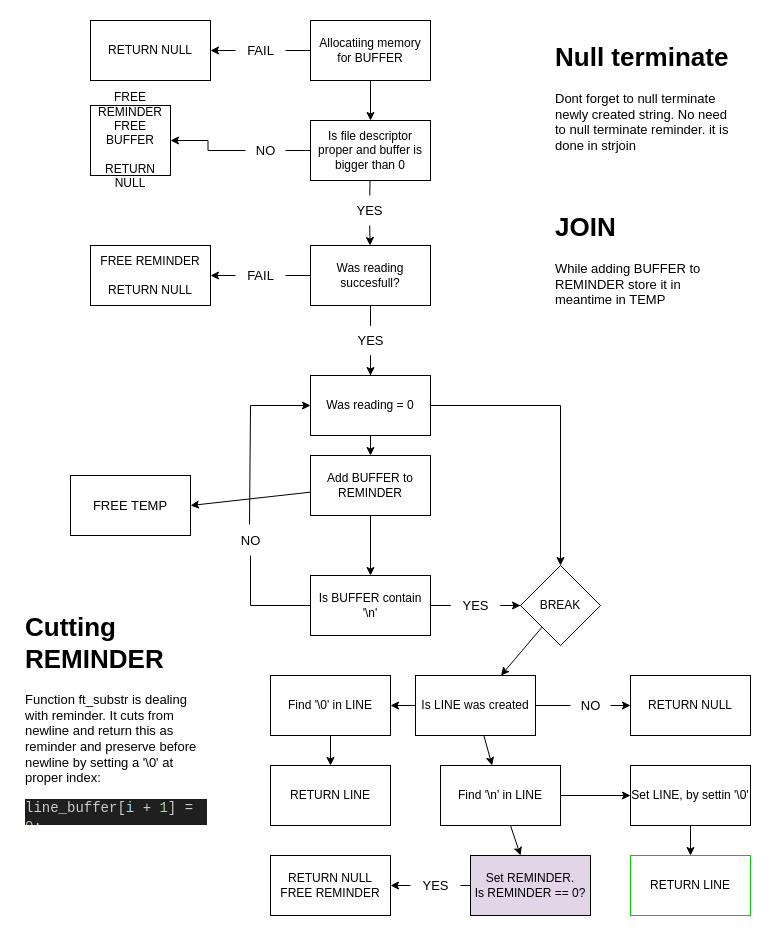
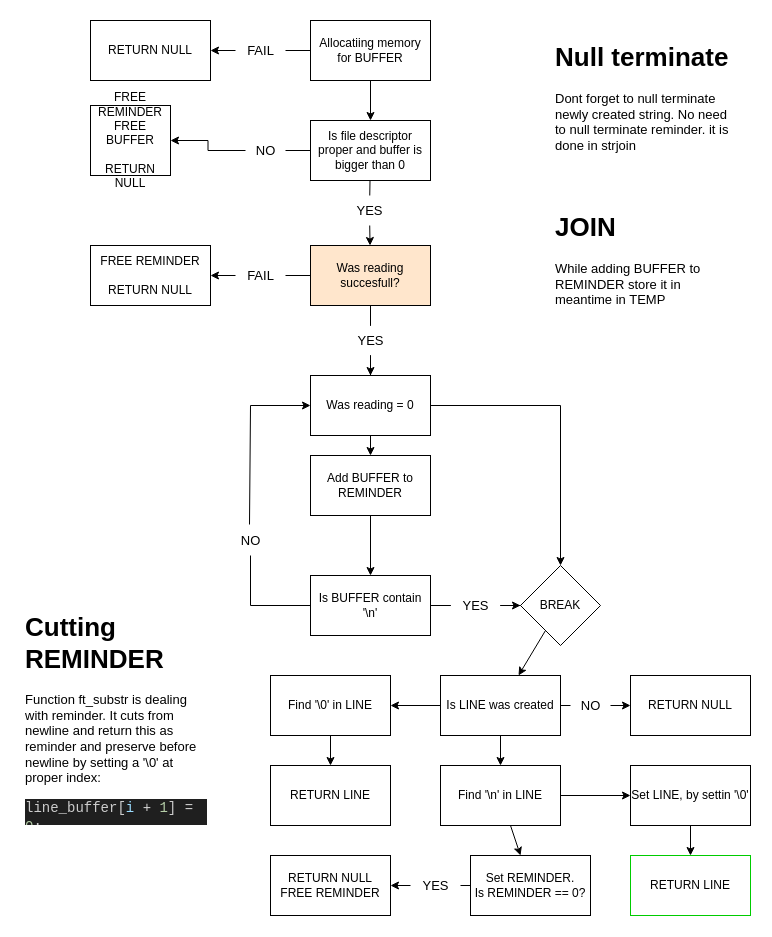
node "Was reading succesfull?": fillcolor #ffffff -> #ffe6cc
edge "Add BUFFER to REMINDER" -> "FREE TEMP": removed
node "FREE TEMP": removed
node "Is LINE was created": moved (476, 706) -> (501, 706)
node "Set REMINDER. Is REMINDER == 0?": fillcolor #e1d5e7 -> #ffffff
